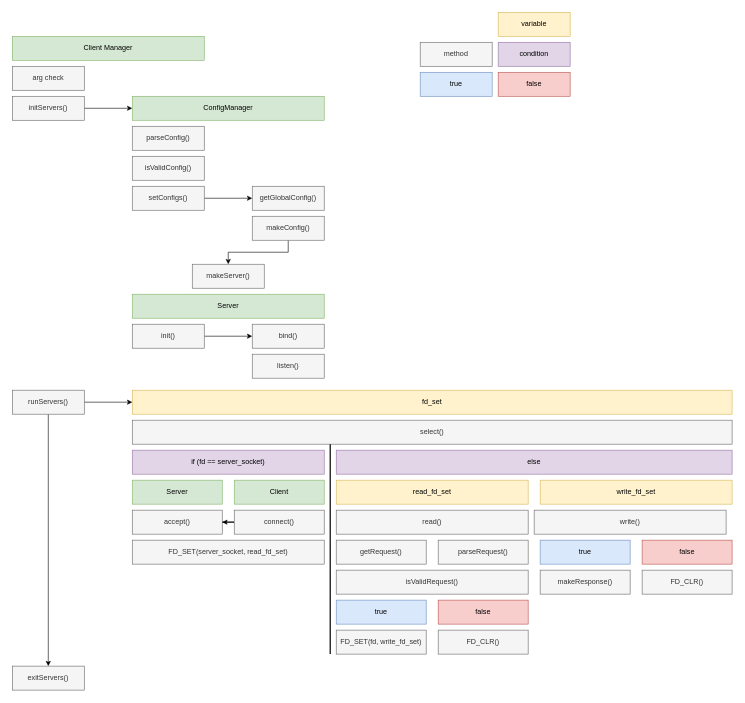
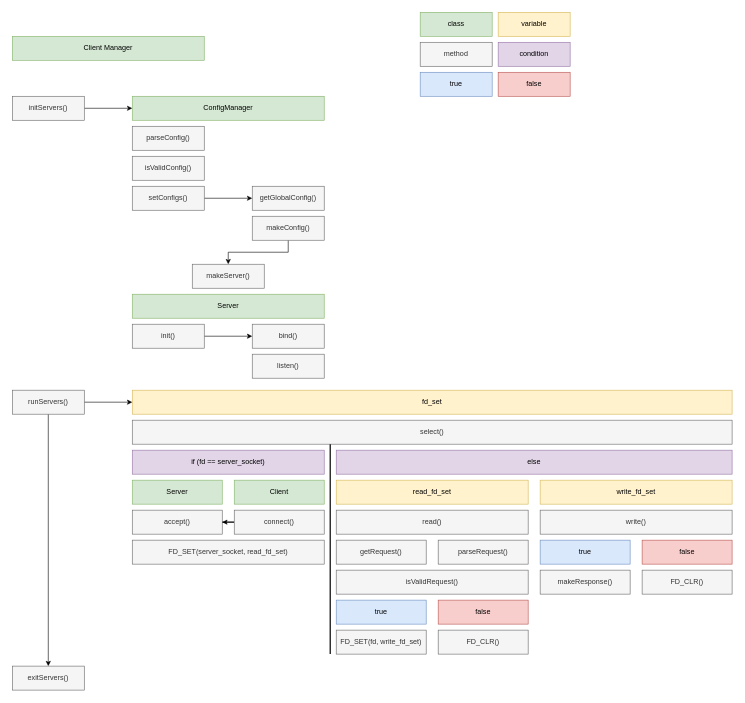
node "class": added
node "arg check": removed
node "write()": moved (630, 522) -> (636, 522)
